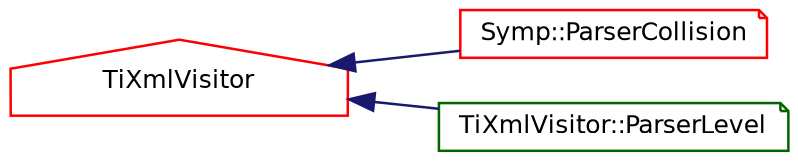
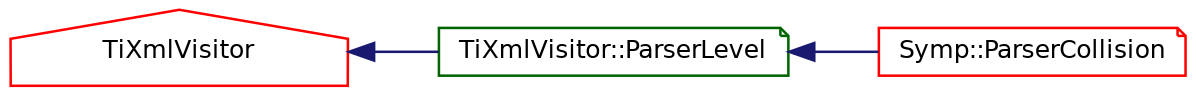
edge "Symp::ParserCollision" -> "TiXmlVisitor": now "Symp::ParserCollision" -> "TiXmlVisitor::ParserLevel"
